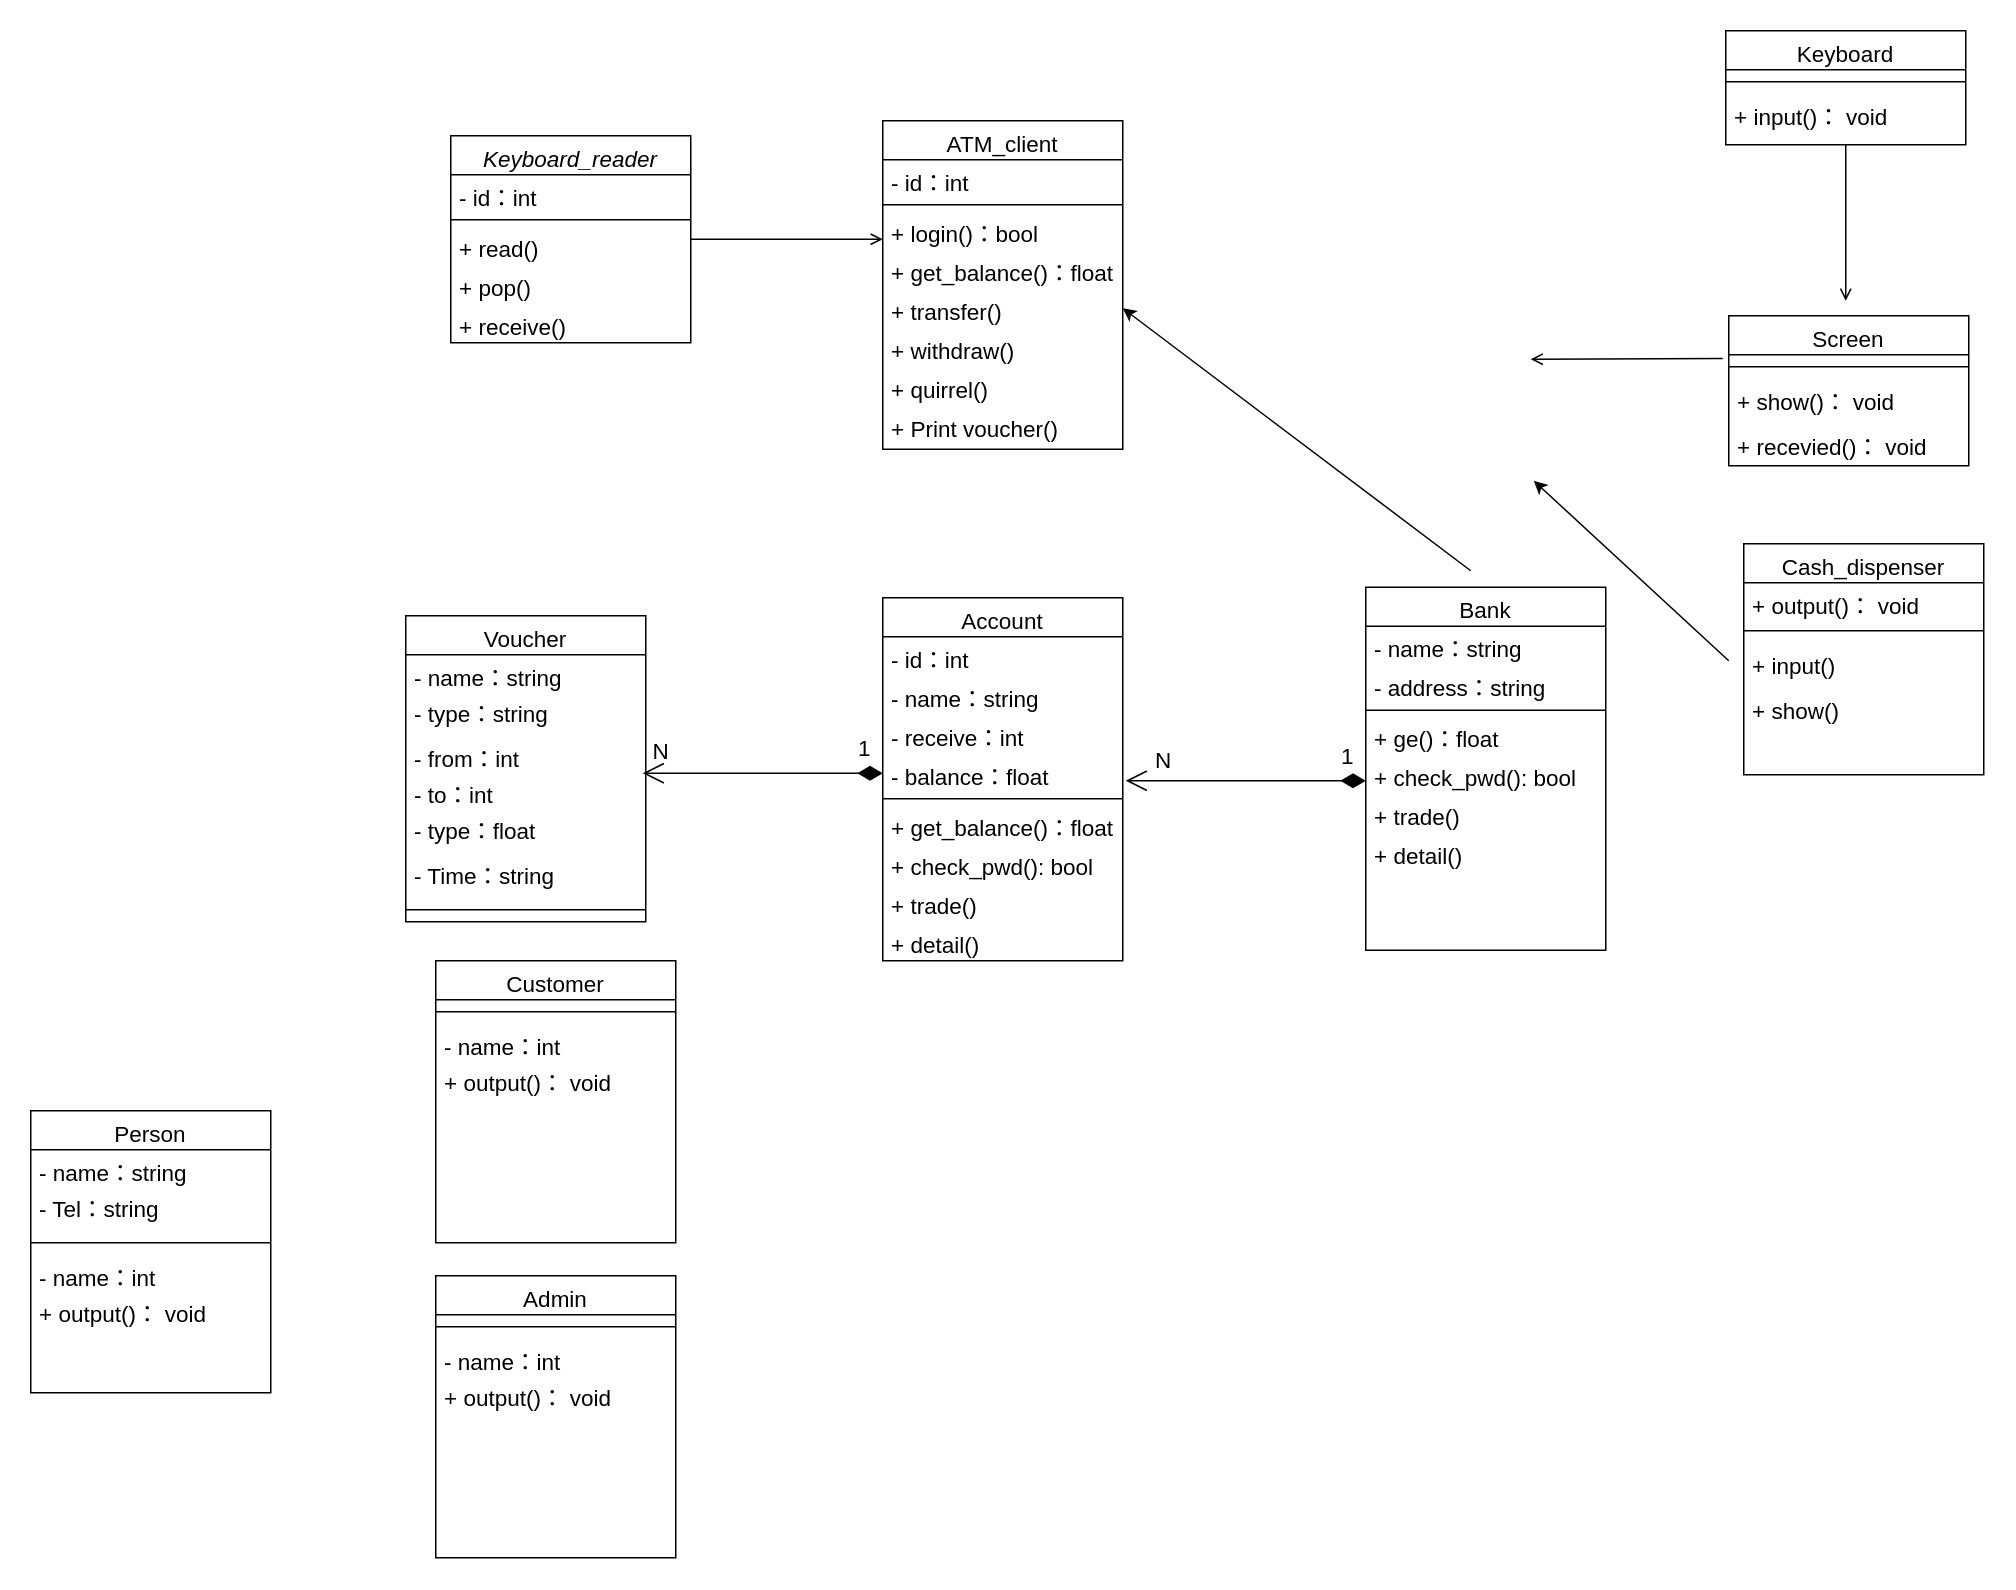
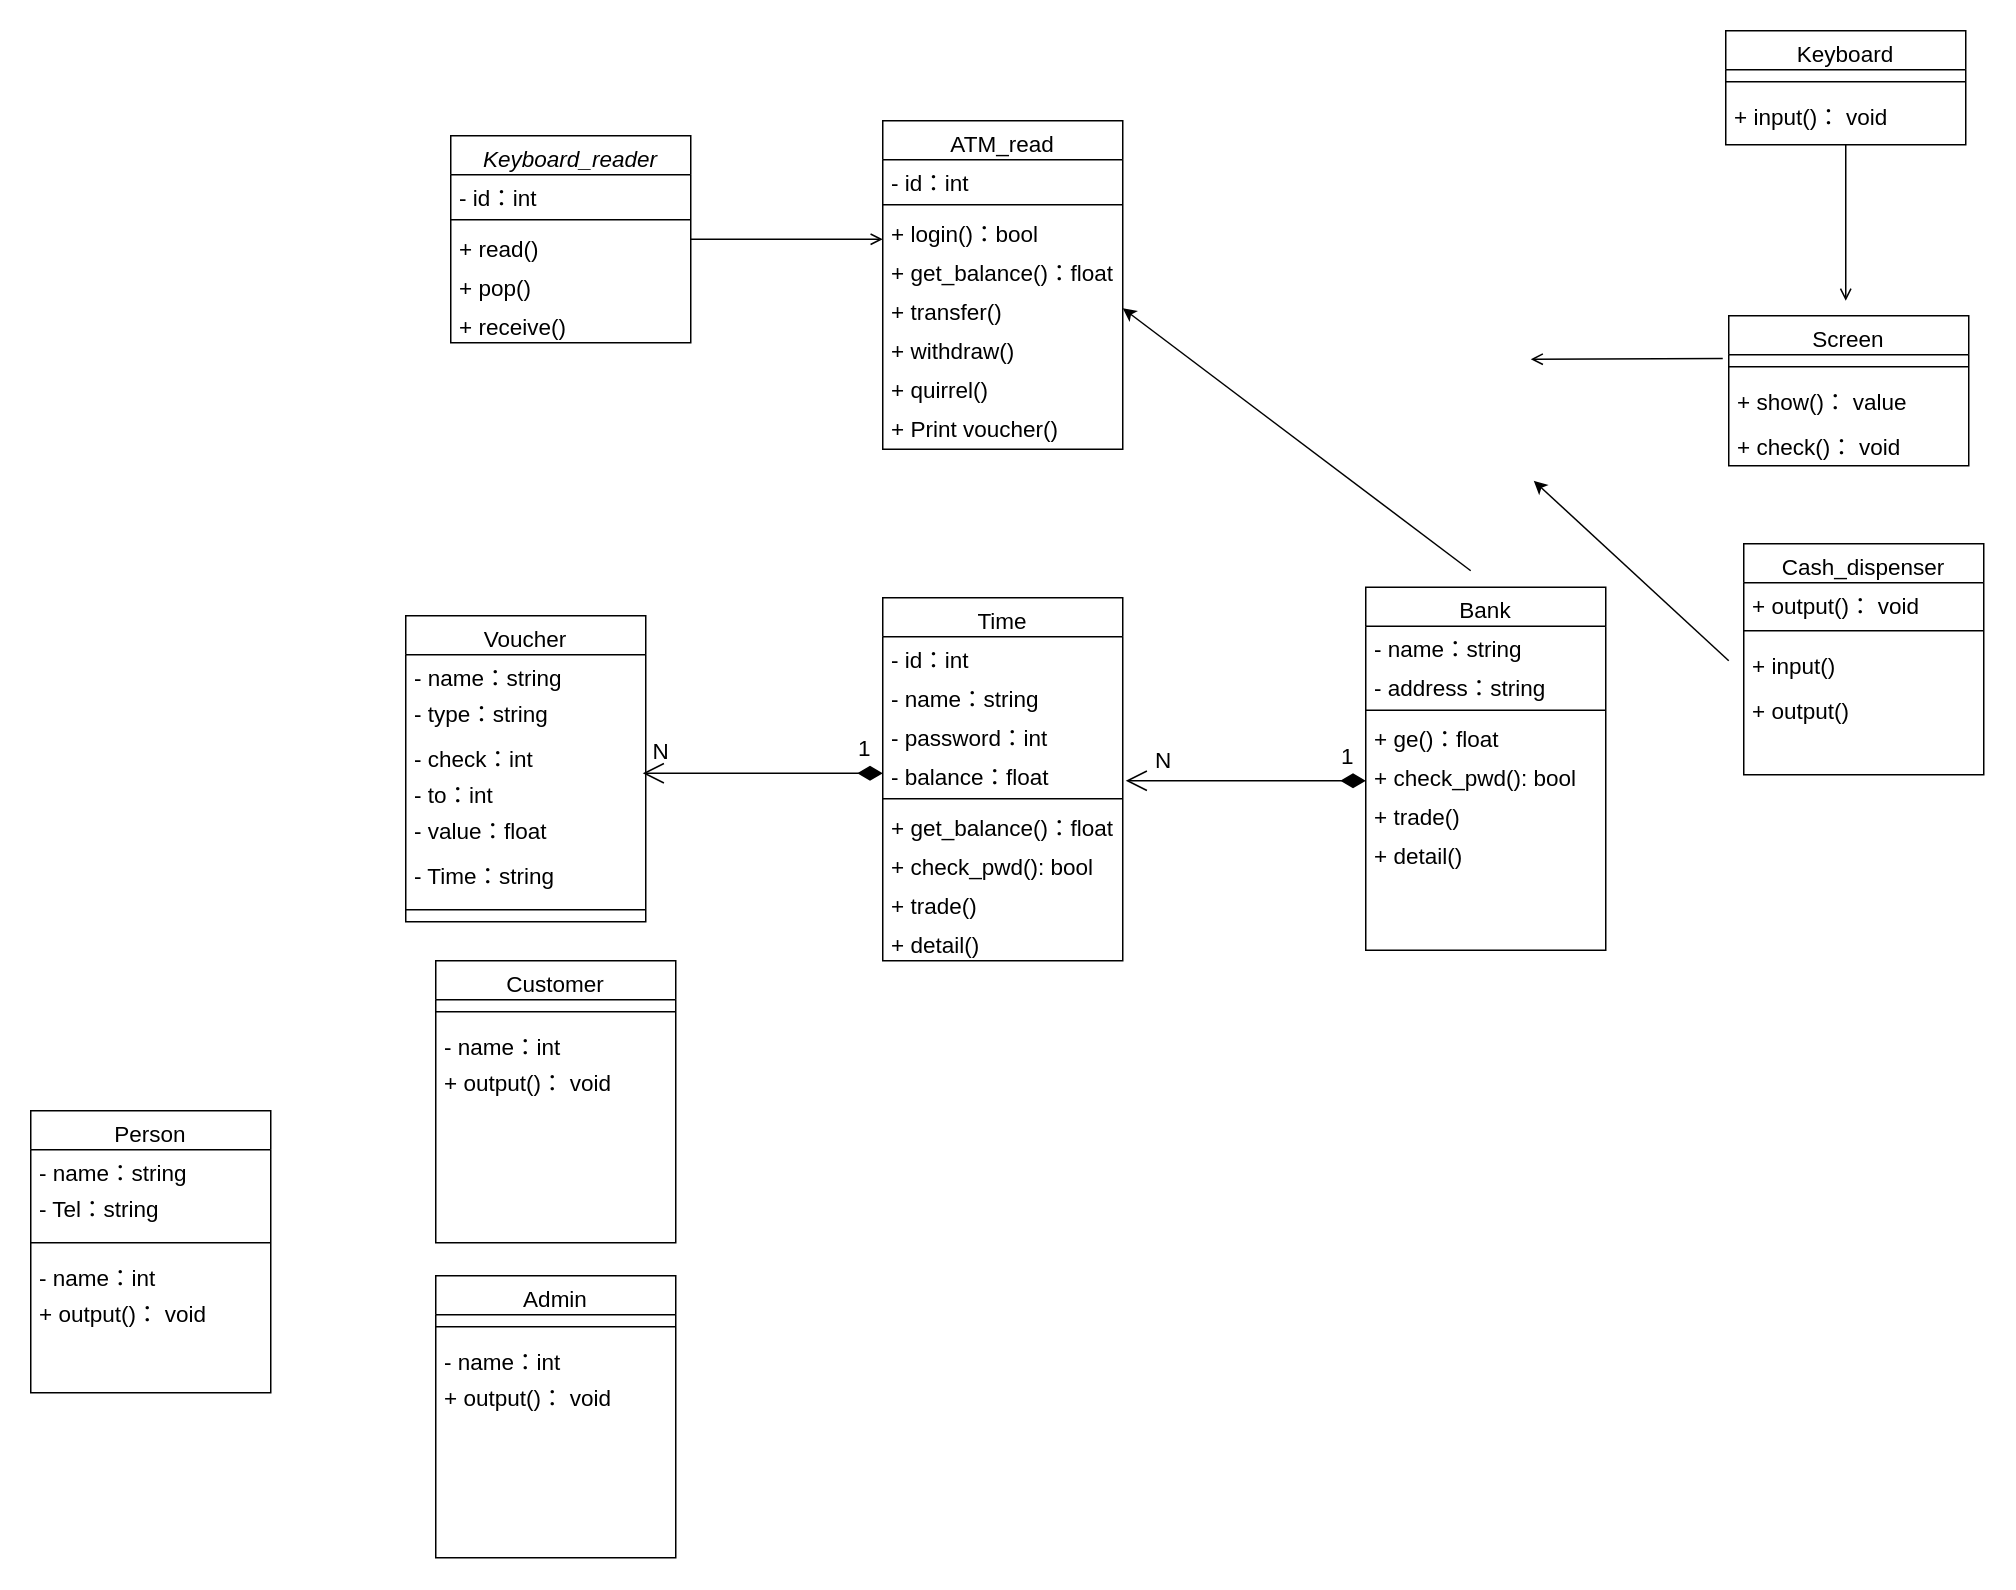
node "ATM_client": label "ATM_client" -> "ATM_read"
node "+ show()： void": label "+ show()： void" -> "+ show()： value"
node "+ recevied()： void": label "+ recevied()： void" -> "+ check()： void"
node "Account": label "Account" -> "Time"
node "+ show()": label "+ show()" -> "+ output()"
node "- receive：int": label "- receive：int" -> "- password：int"
node "- from：int": label "- from：int" -> "- check：int"
node "- type：float": label "- type：float" -> "- value：float"
